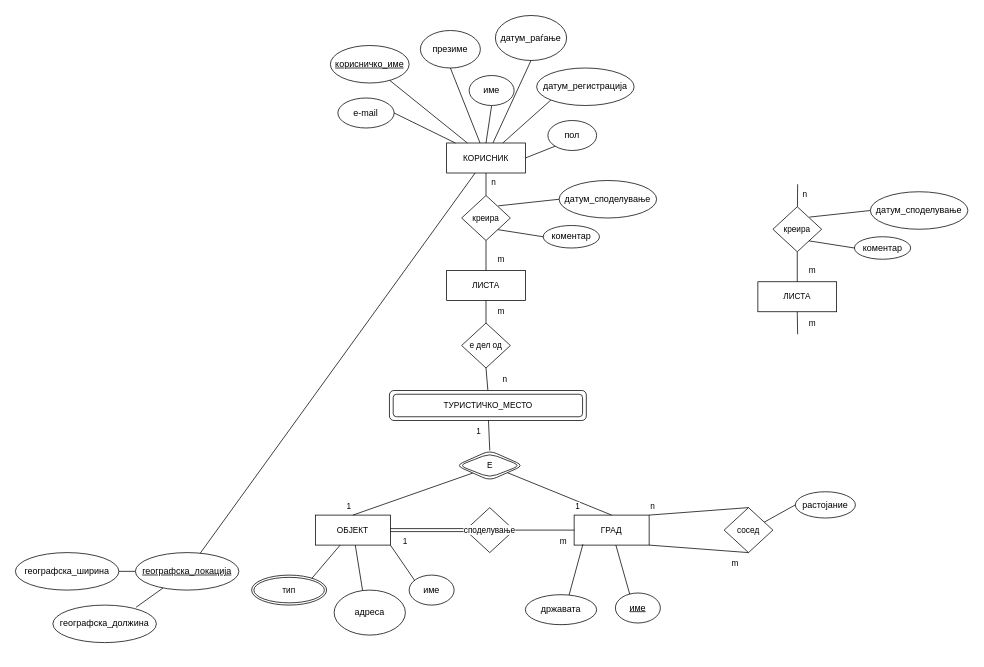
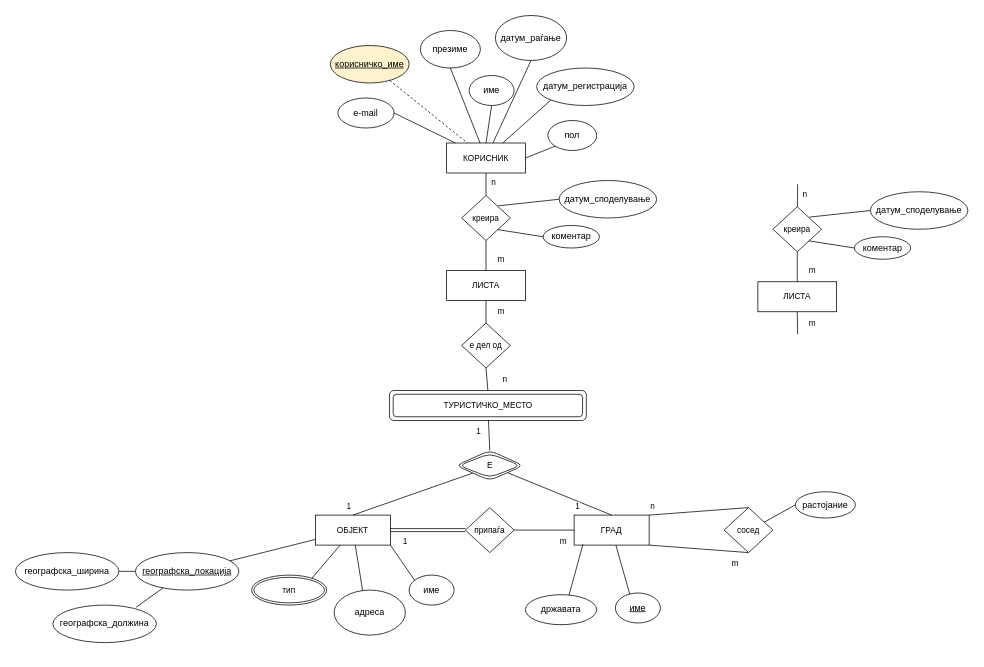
node "корисничко_име": fillcolor #ffffff -> #fff2cc
edge "корисничко_име" -- "КОРИСНИК": style solid -> dashed
edge "КОРИСНИК" -- "географска_локација": now "ОБЈЕКТ" -- "географска_локација"
node "споделување": label "споделување" -> "припаѓа"
